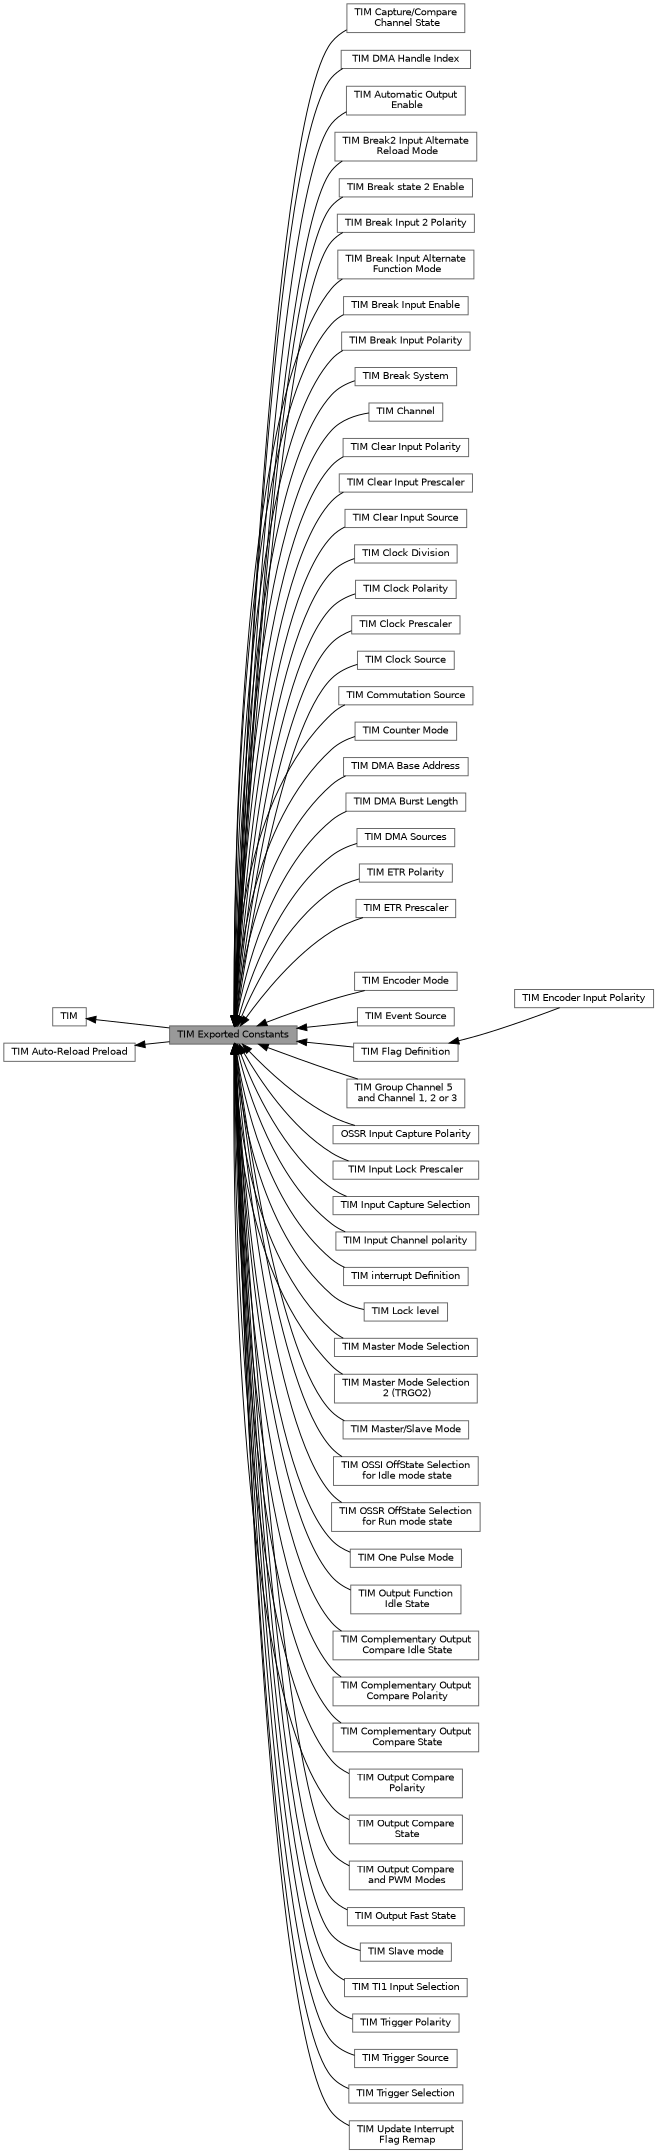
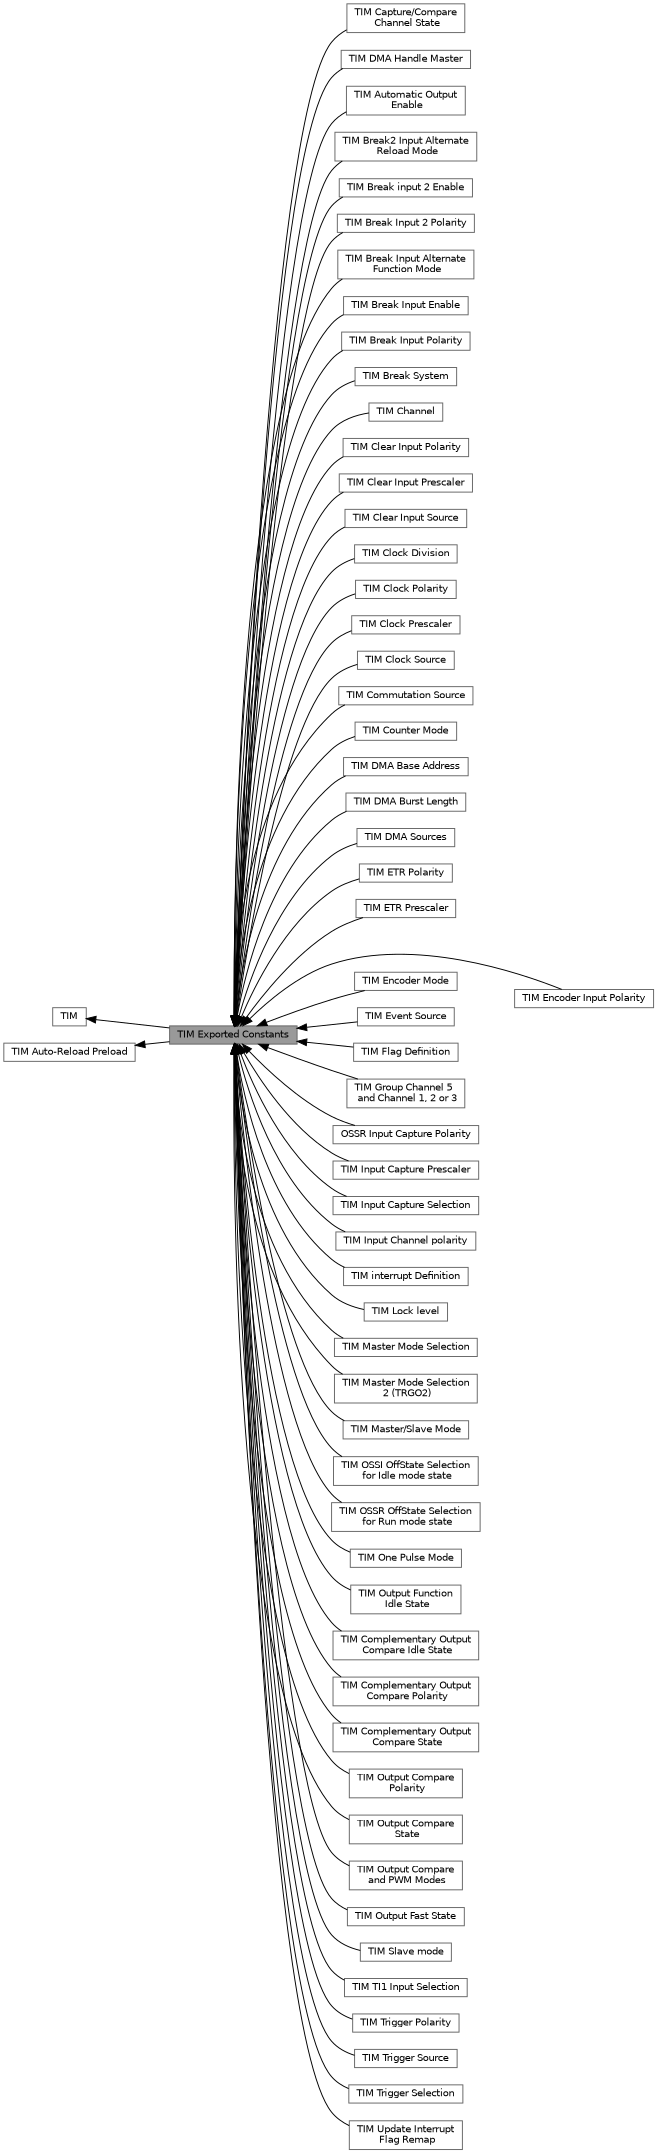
node "TIM DMA Handle Index": label "TIM DMA Handle Index" -> "TIM DMA Handle Master"
node "TIM Break state 2 Enable": label "TIM Break state 2 Enable" -> "TIM Break input 2 Enable"
edge "TIM Encoder Input Polarity" -> "TIM Flag Definition": now "TIM Encoder Input Polarity" -> "TIM Exported Constants"
node "TIM Input Lock Prescaler": label "TIM Input Lock Prescaler" -> "TIM Input Capture Prescaler"
